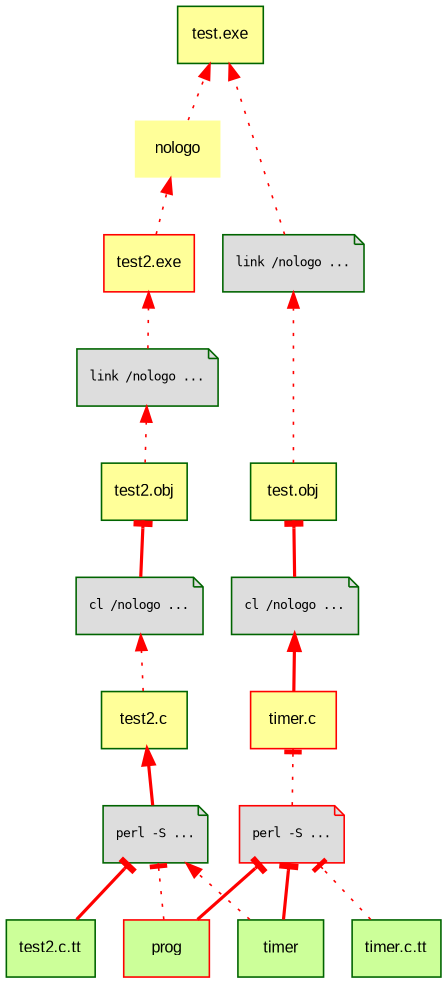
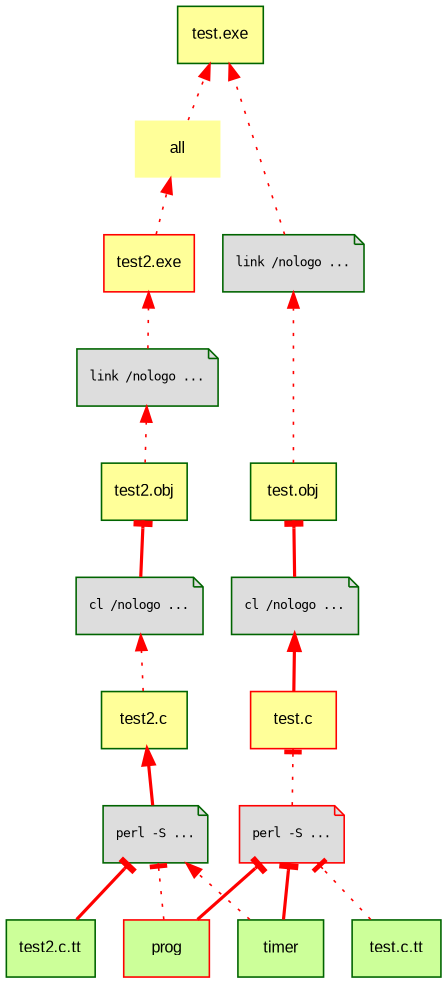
node "nologo": label "nologo" -> "all"
node "timer.c": label "timer.c" -> "test.c"
node "timer.c.tt": label "timer.c.tt" -> "test.c.tt"
